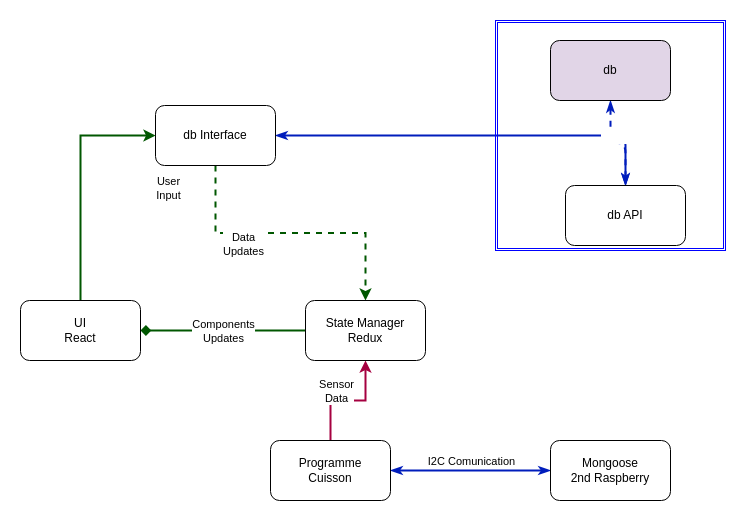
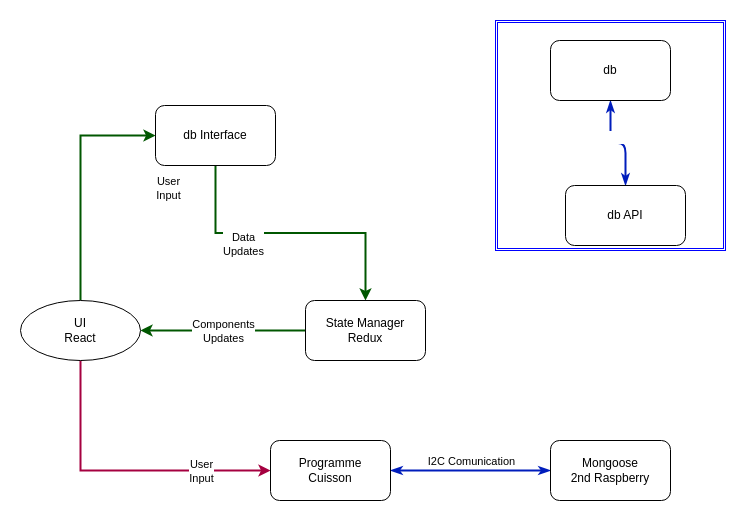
node "db": fillcolor #e1d5e7 -> #ffffff
edge "db" -- "db API": style dashed -> solid
edge "db Interface" -- "db API": removed, label "post / get"
edge "db Interface" -> "State Manager Redux": style dashed -> solid
node "UI React": shape rounded rectangle -> ellipse
edge "State Manager Redux" -> "UI React": arrowhead diamond -> classic
edge "Programme Cuisson" -> "State Manager Redux": removed, label "Sensor Data"
edge "UI React" -> "Programme Cuisson": added, label "User Input"
